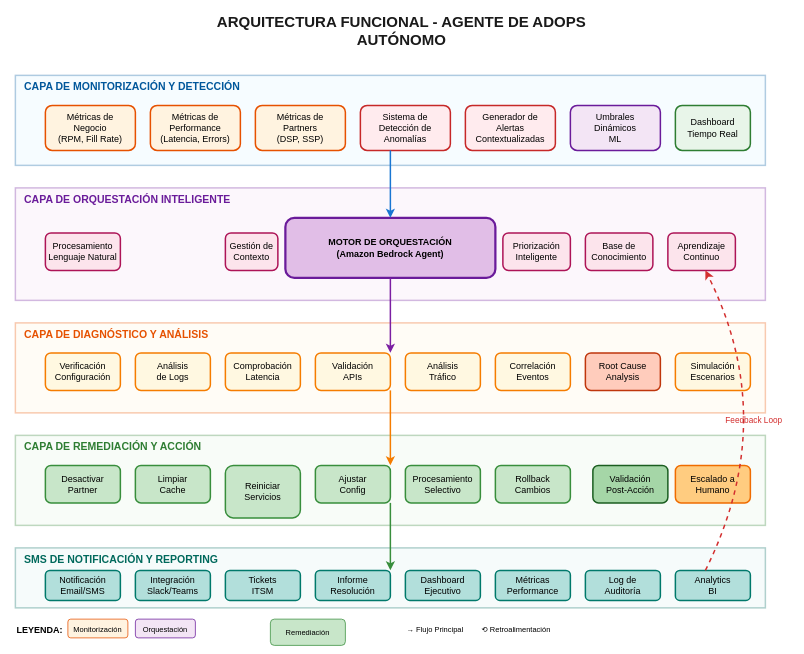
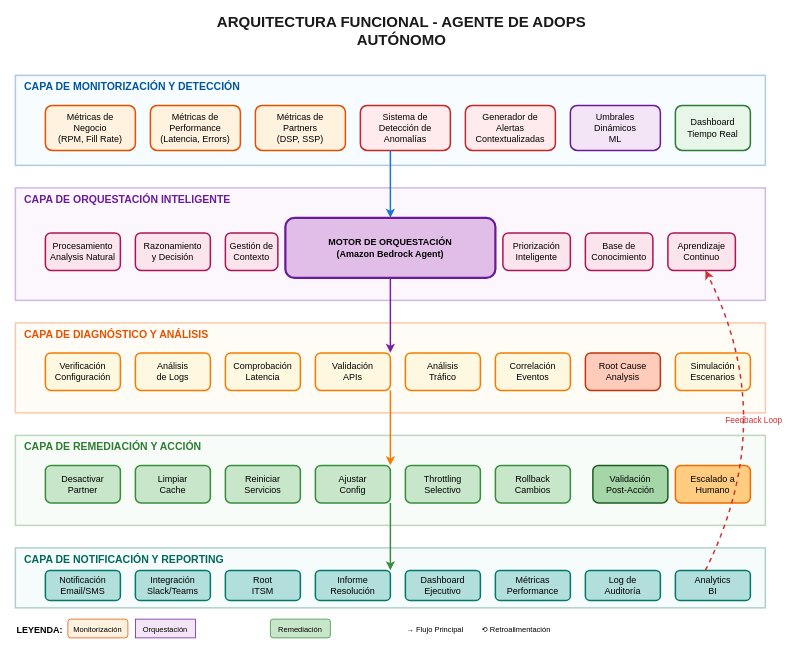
node "Procesamiento Lenguaje Natural": label "Procesamiento Lenguaje Natural" -> "Procesamiento Analysis Natural"
node "Razonamiento y Decisión": added
node "Procesamiento Selectivo": label "Procesamiento Selectivo" -> "Throttling Selectivo"
node "Reiniciar Servicios": size 75x53 -> 75x38
node "SMS DE NOTIFICACIÓN Y REPORTING": label "SMS DE NOTIFICACIÓN Y REPORTING" -> "CAPA DE NOTIFICACIÓN Y REPORTING"
node "Tickets ITSM": label "Tickets ITSM" -> "Root ITSM"
node "Orquestación": shape rounded rectangle -> rectangle
node "Remediación": size 75x26 -> 60x19
